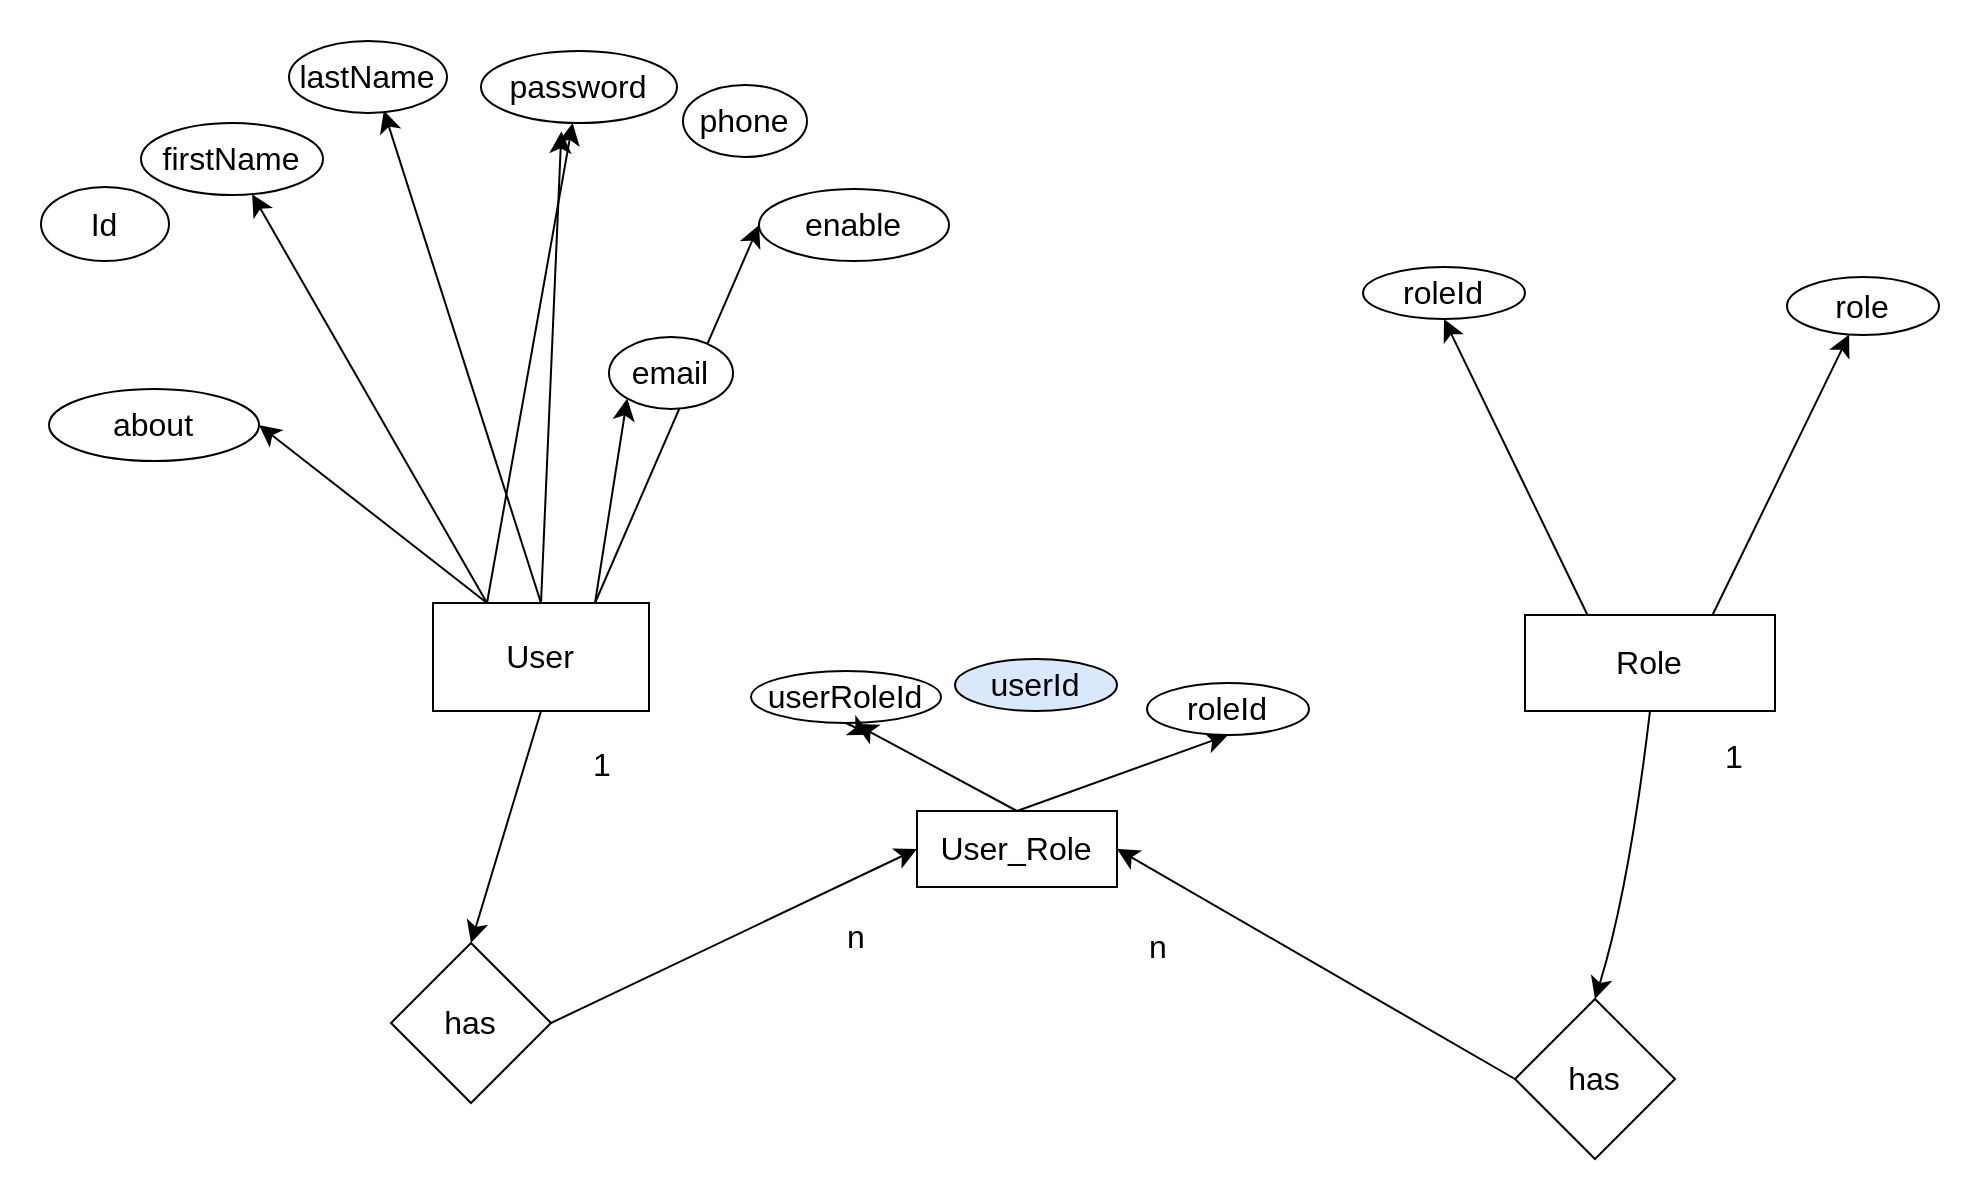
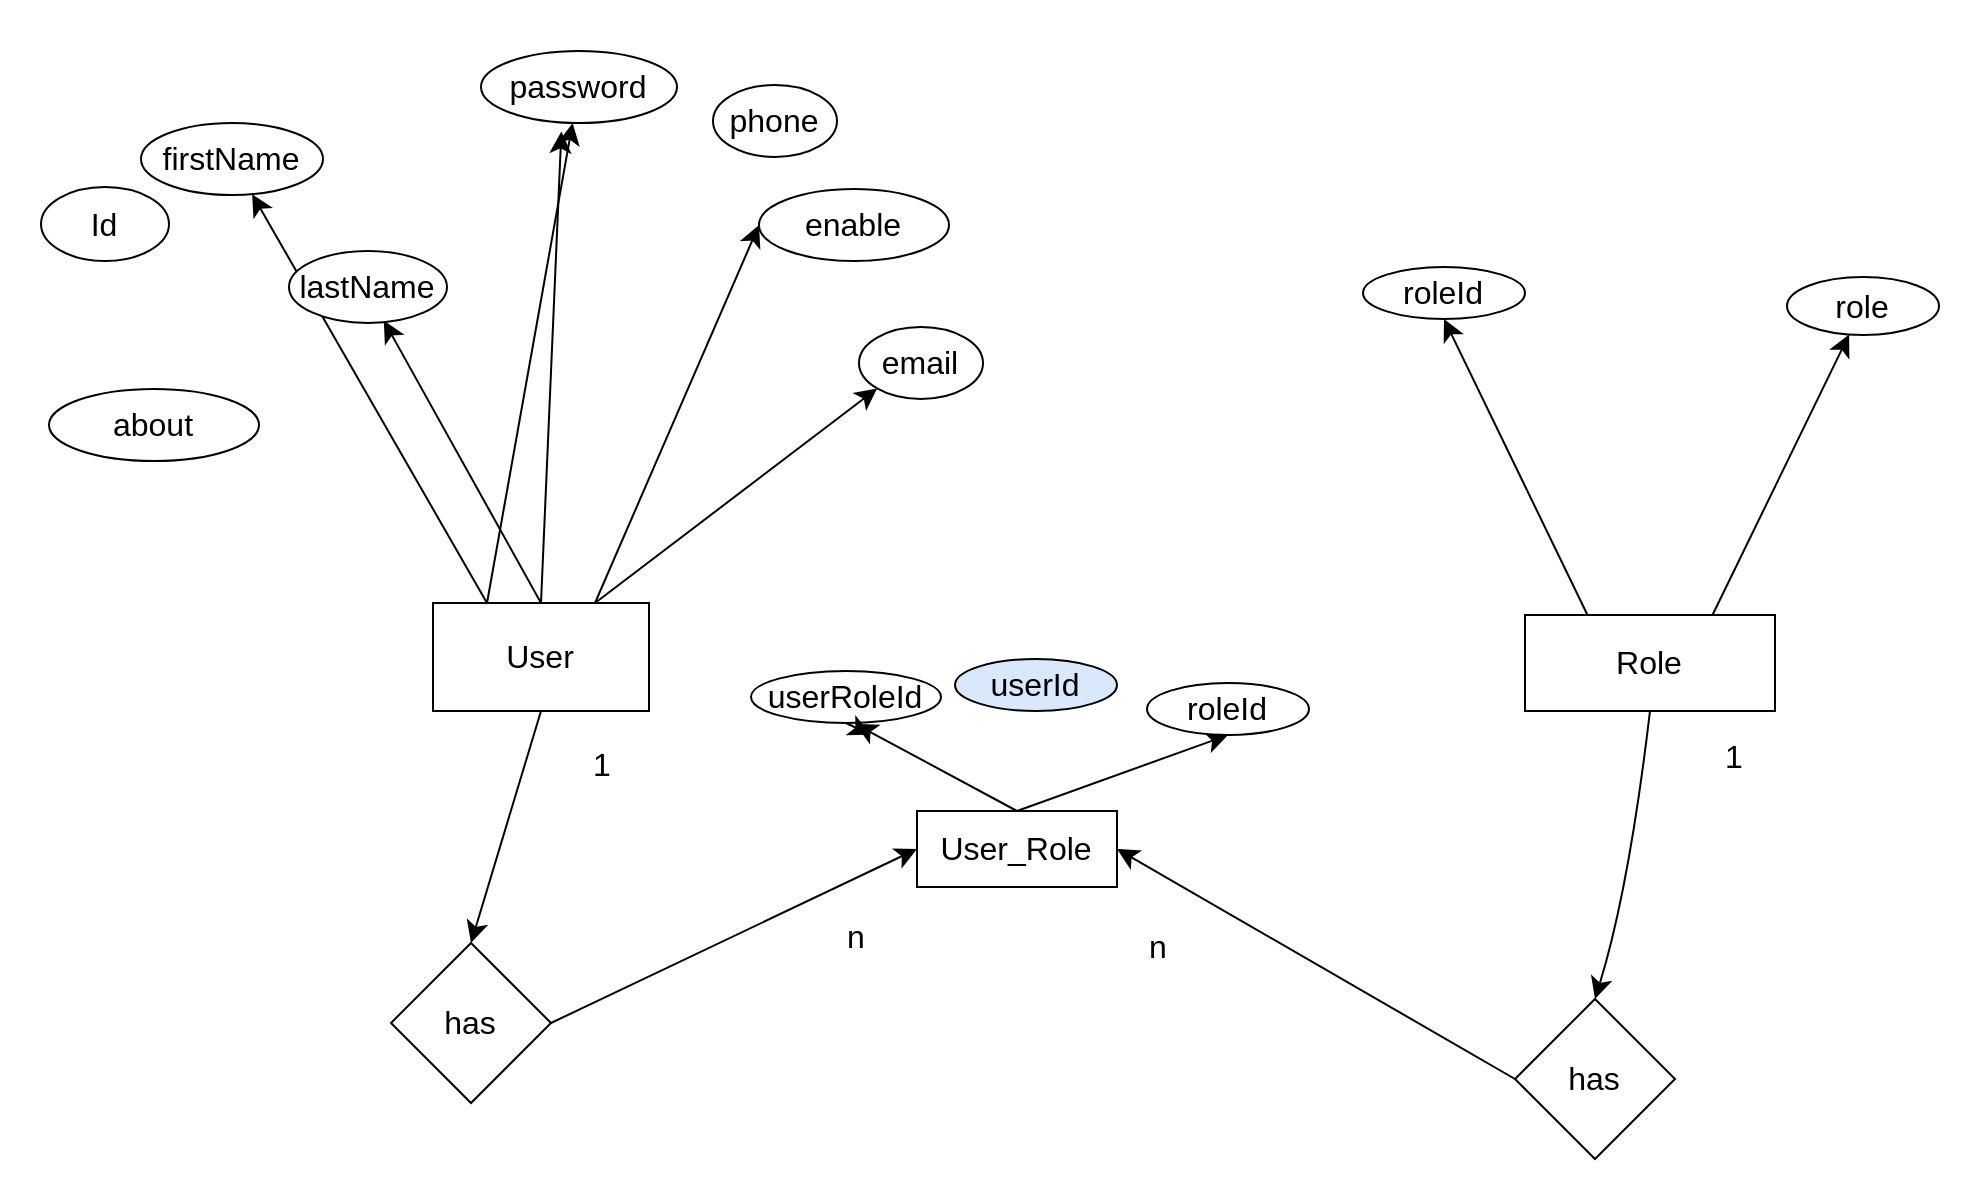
node "lastName": moved (368, 77) -> (368, 287)
node "phone": moved (745, 121) -> (775, 121)
node "email": moved (671, 373) -> (921, 363)
edge "User" -> "about": removed
